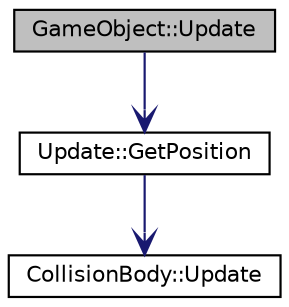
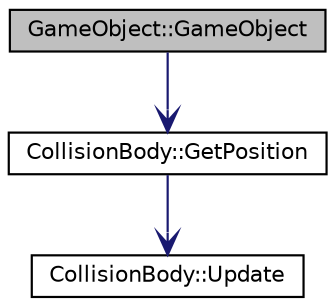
node "GameObject::Update": label "GameObject::Update" -> "GameObject::GameObject"
node "Update::GetPosition": label "Update::GetPosition" -> "CollisionBody::GetPosition"
